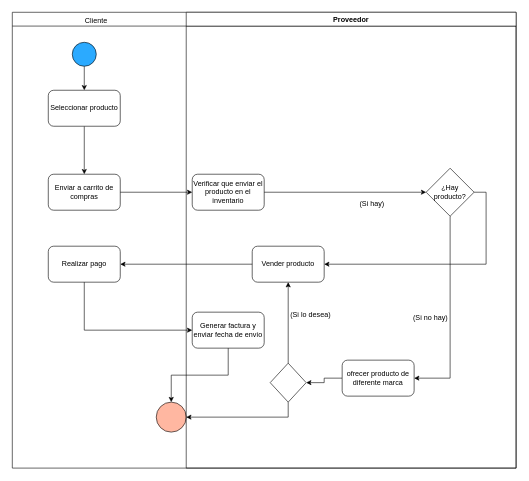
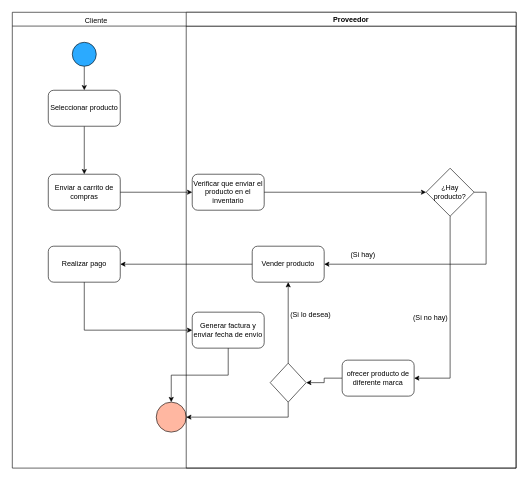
node "(Si hay)": moved (372, 204) -> (363, 255)
